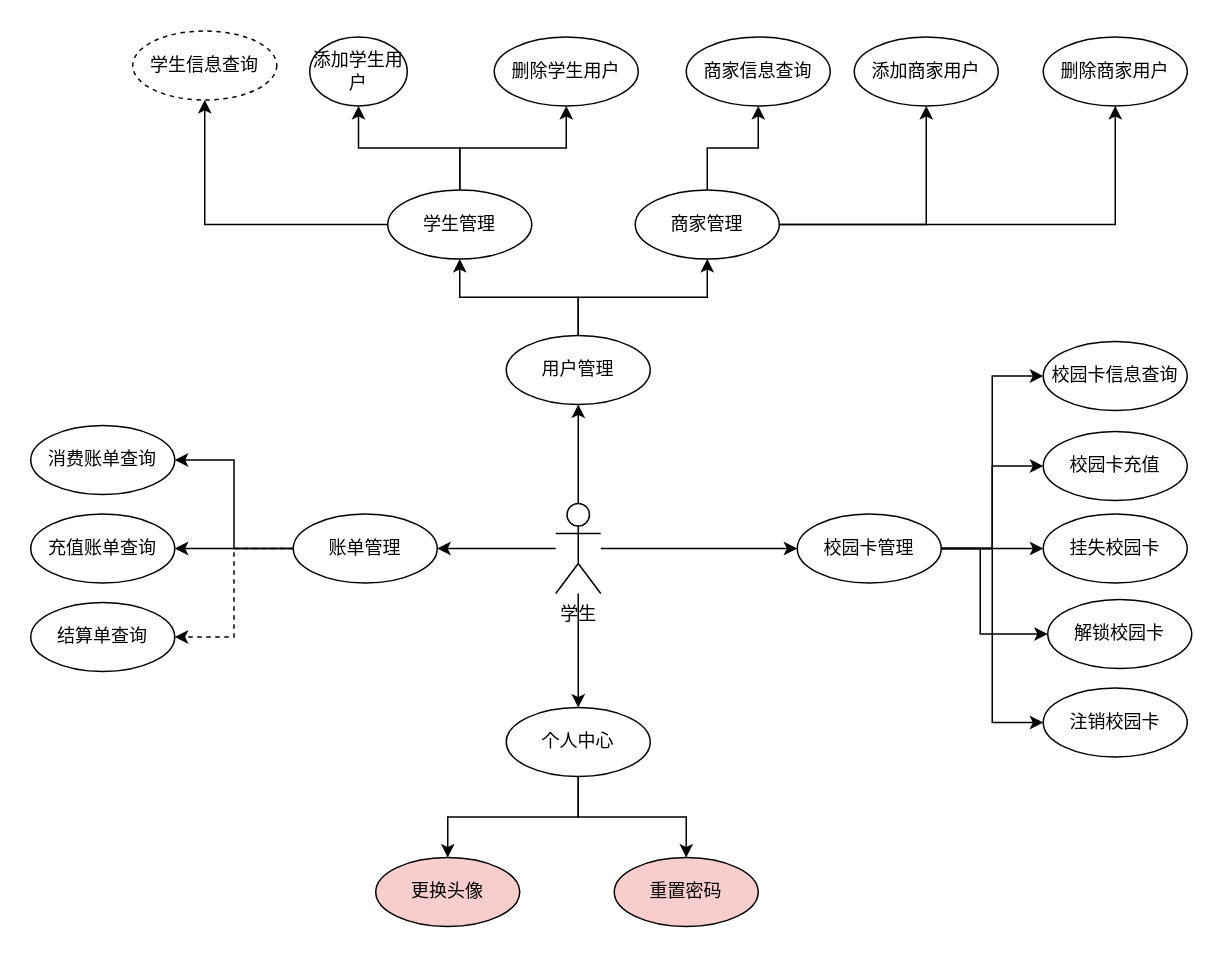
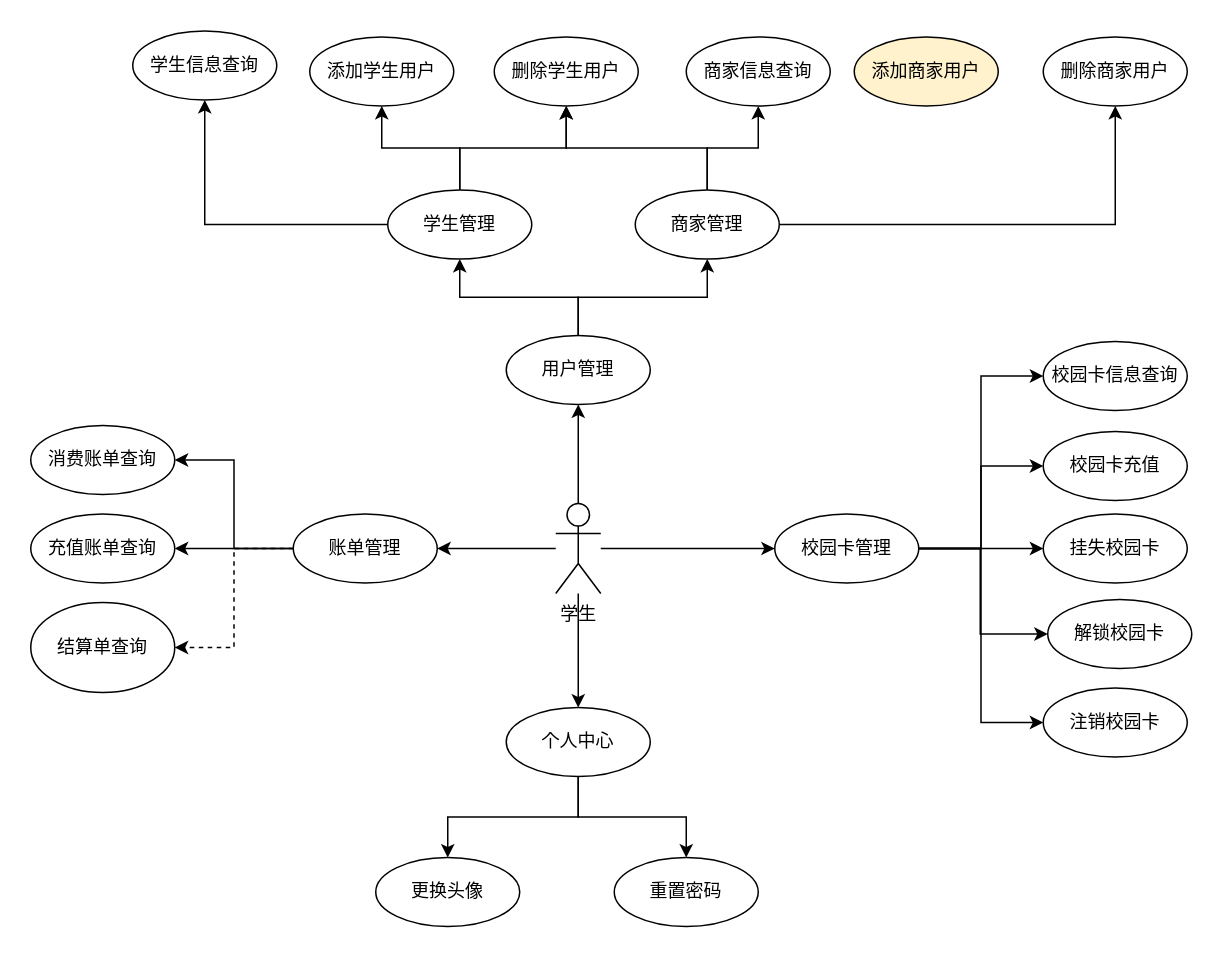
node "学生信息查询": style dashed -> solid
node "添加学生用户": size 98x69 -> 144x69
node "添加商家用户": fillcolor #ffffff -> #fff2cc
edge "商家管理" -> "添加商家用户": now "商家管理" -> "删除学生用户"
node "校园卡管理": moved (869, 548) -> (847, 548)
node "结算单查询": size 144x69 -> 144x90
node "更换头像": fillcolor #f8cecc -> #ffffff
node "重置密码": fillcolor #f8cecc -> #ffffff
